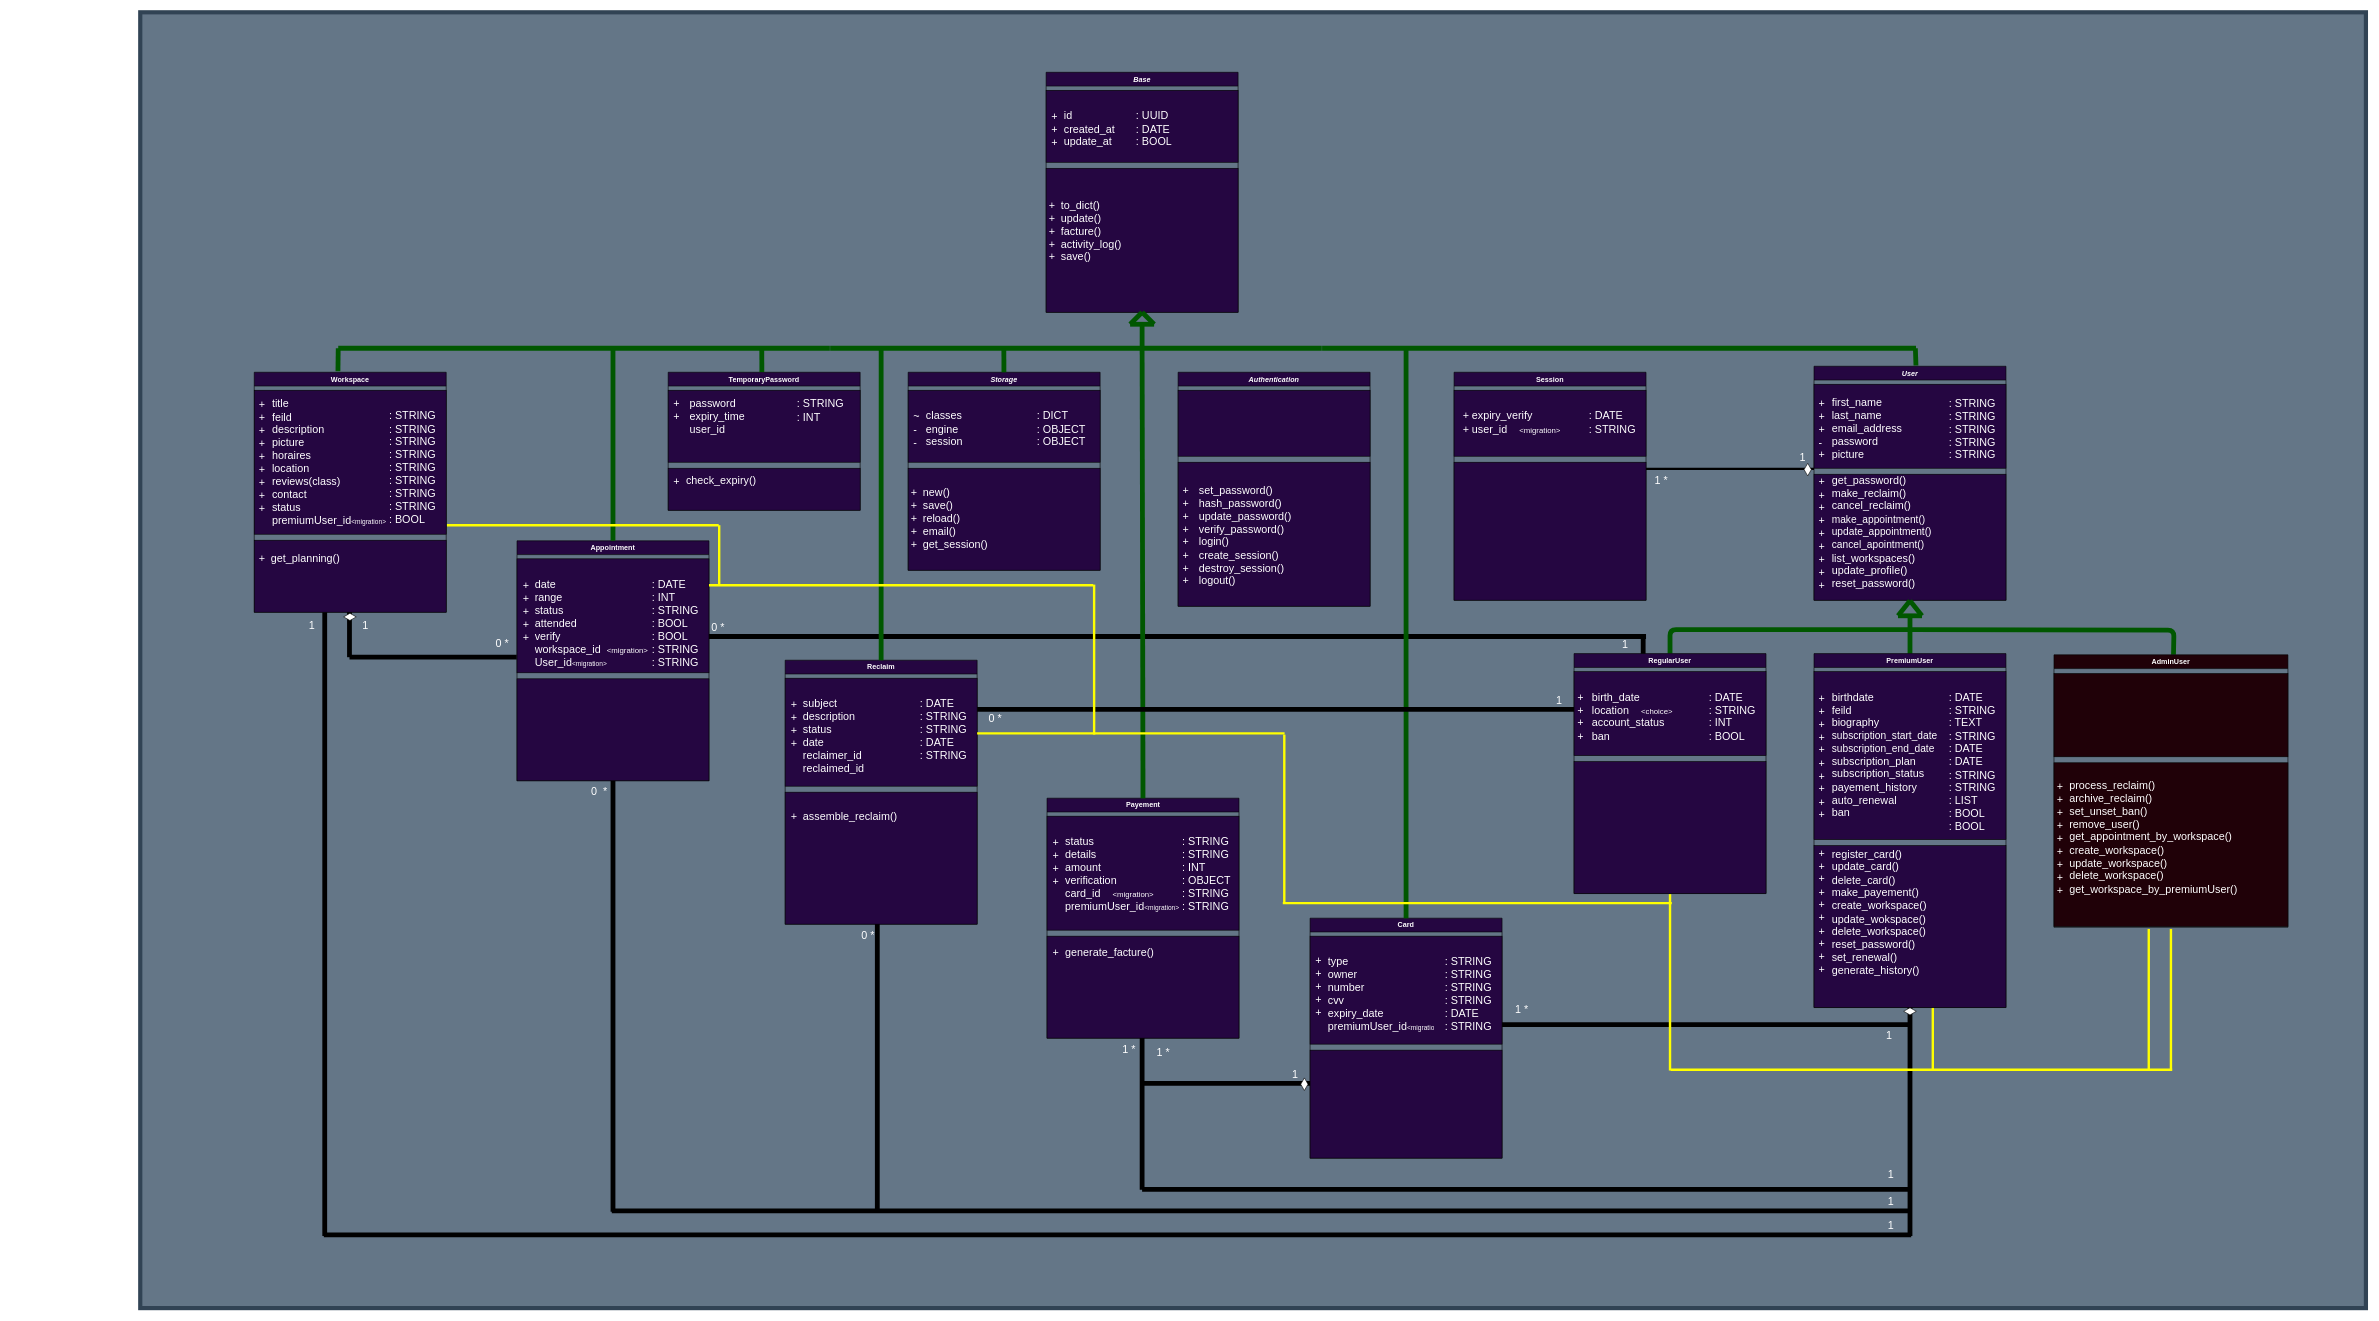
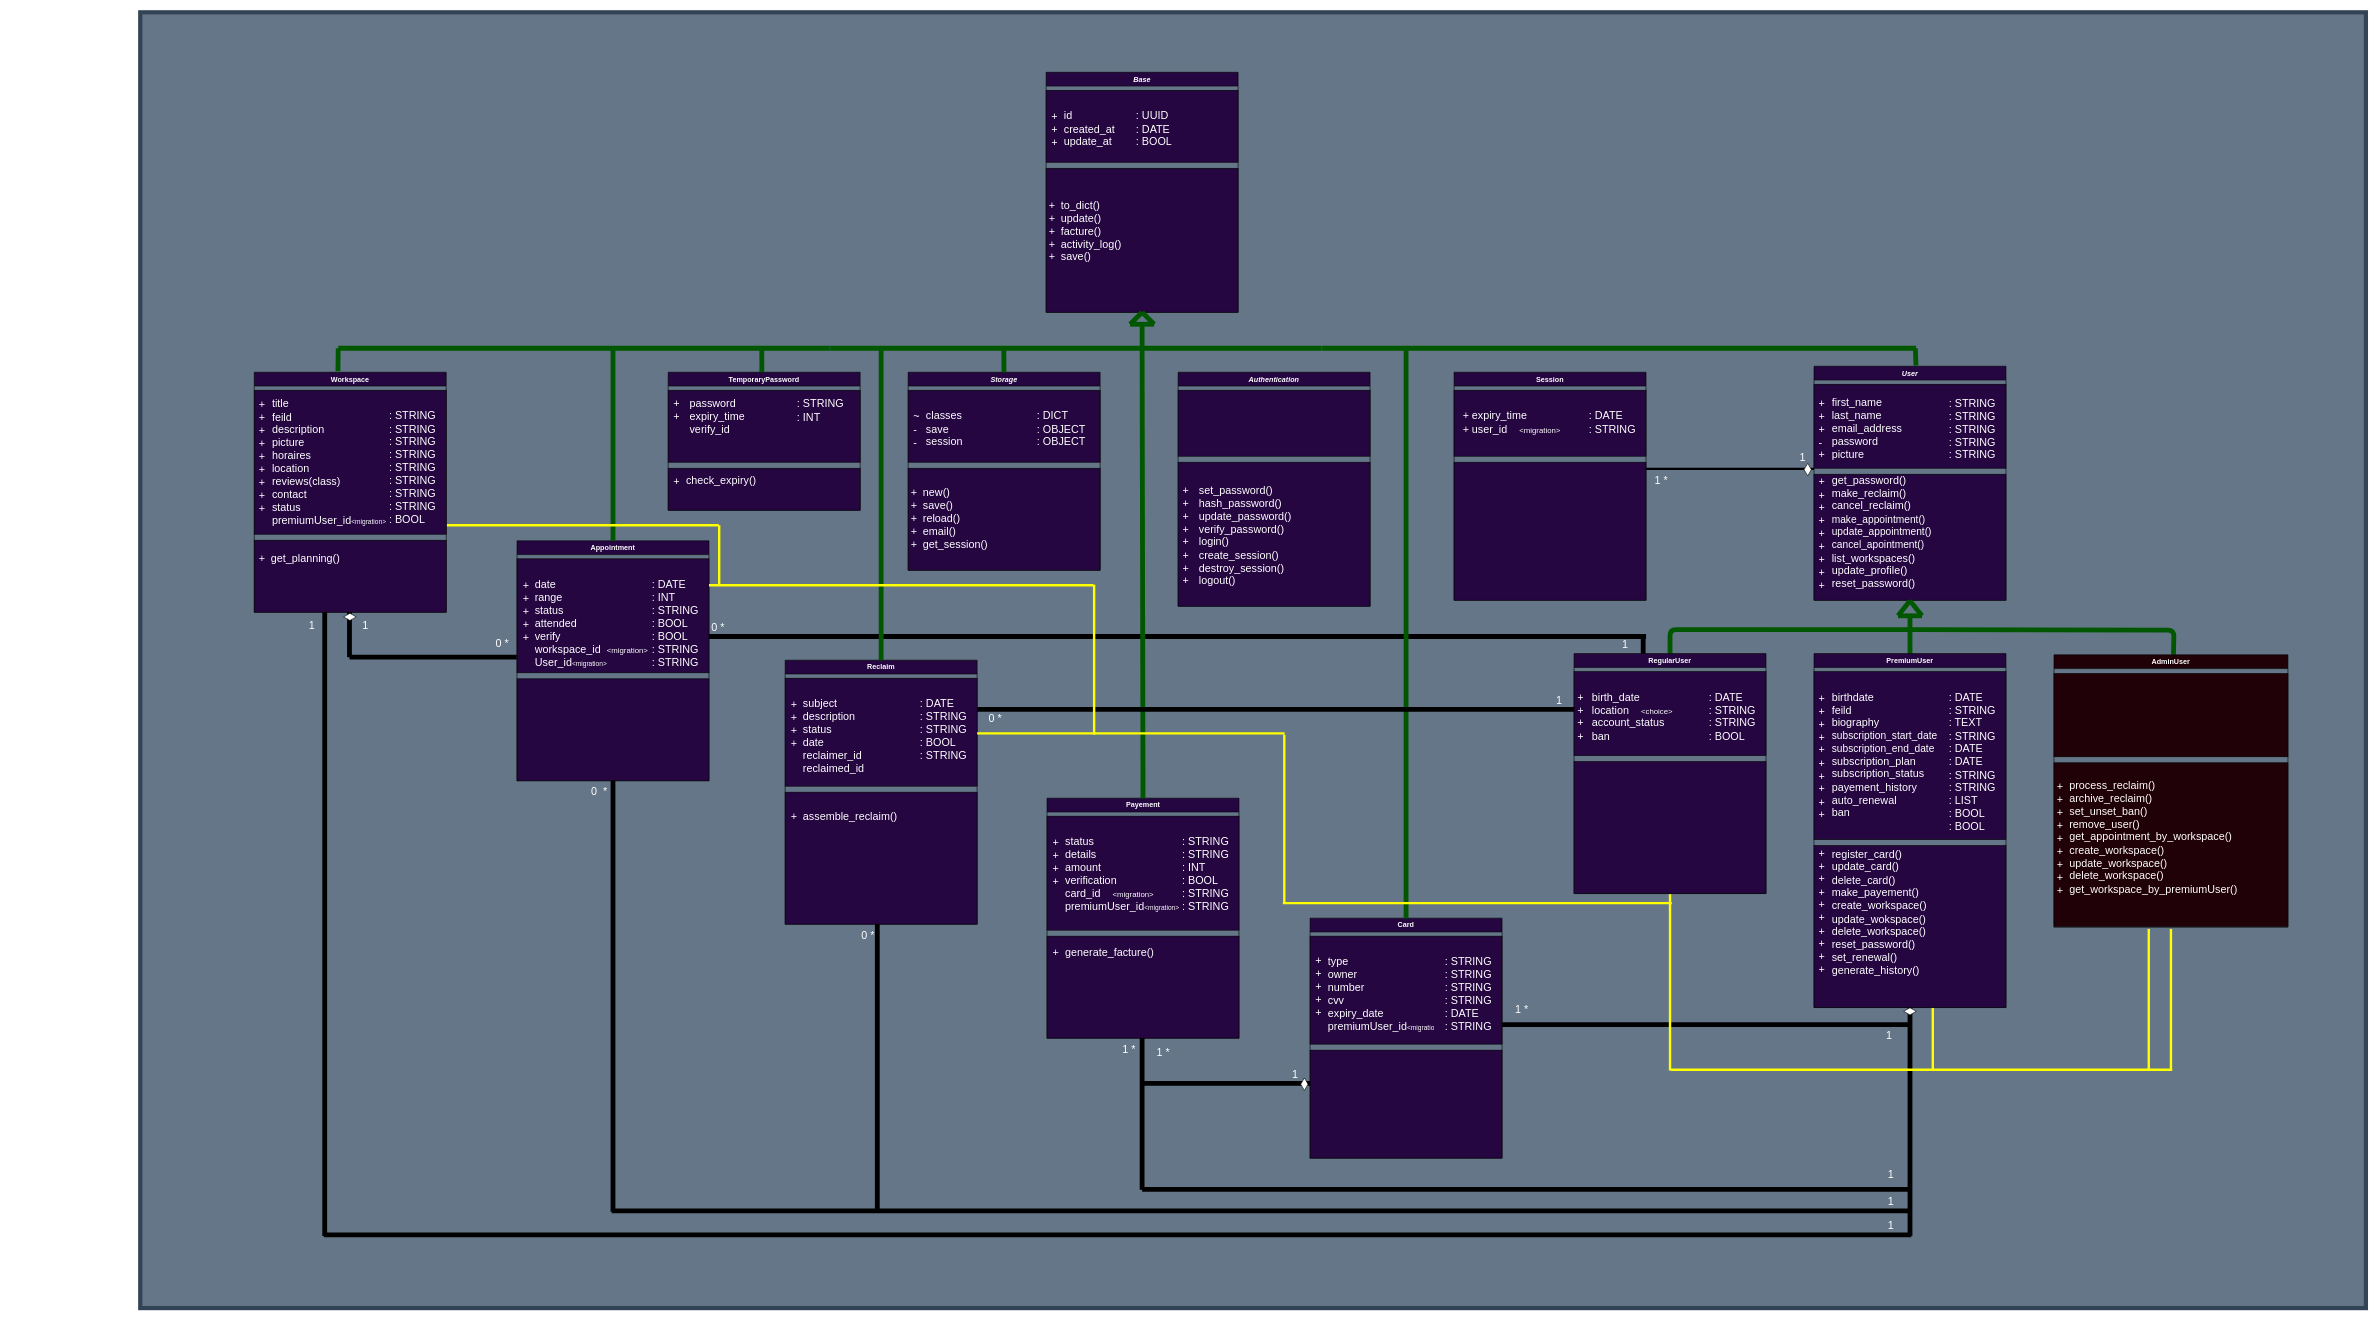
node "password expiry_time user_id": label "password expiry_time user_id" -> "password expiry_time verify_id"
node "expiry_verify user_id <migration>": label "expiry_verify user_id <migration>" -> "expiry_time user_id <migration>"
node "classes engine session": label "classes engine session" -> "classes save session"
node ": DATE : STRING : INT : BOOL": label ": DATE : STRING : INT : BOOL" -> ": DATE : STRING : STRING : BOOL"
node ": DATE : STRING : STRING : DATE : STRING": label ": DATE : STRING : STRING : DATE : STRING" -> ": DATE : STRING : STRING : BOOL : STRING"
node ": STRING : STRING : INT : OBJECT : STRING : STRING": label ": STRING : STRING : INT : OBJECT : STRING : STRING" -> ": STRING : STRING : INT : BOOL : STRING : STRING"
